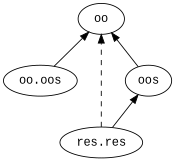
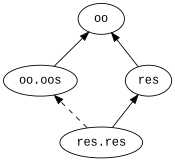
node "oos": label "oos" -> "res"
edge "res.res" -> "oo": now "res.res" -> "oo.oos"
